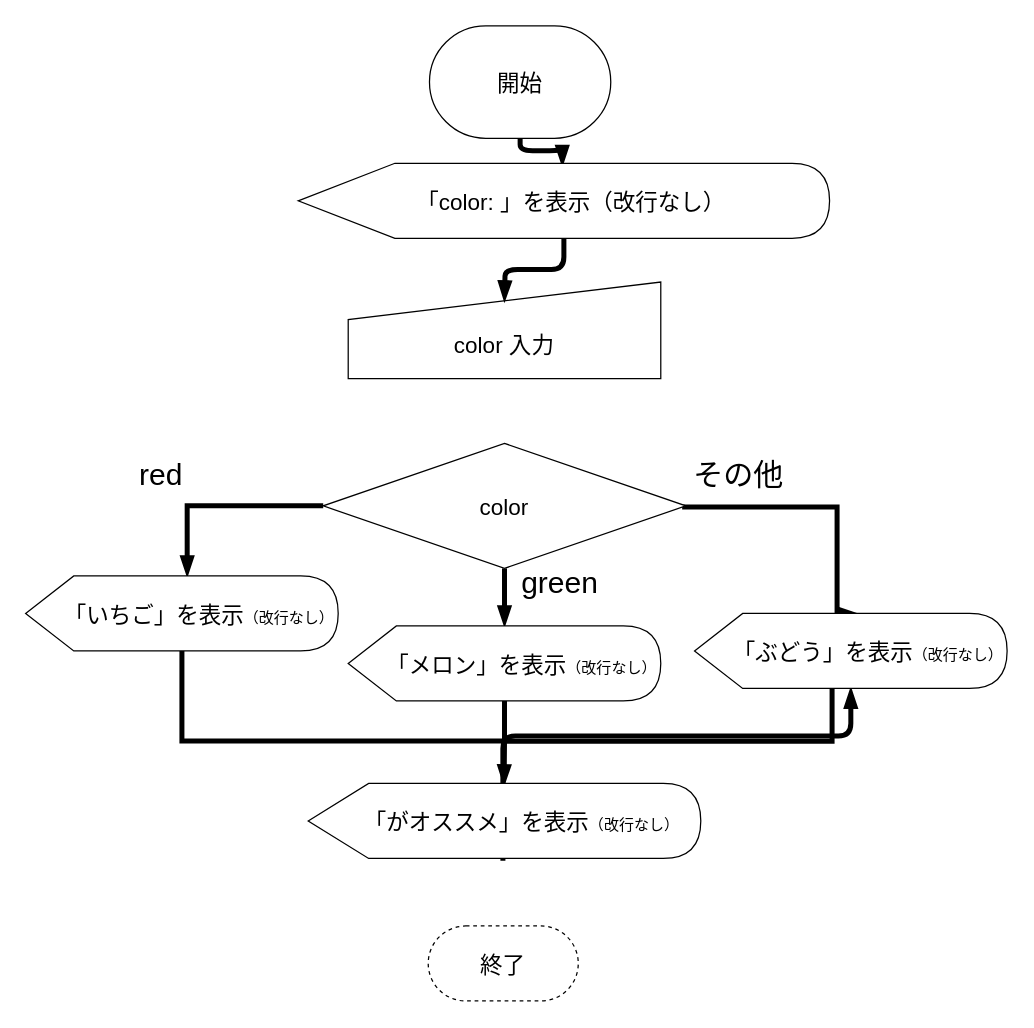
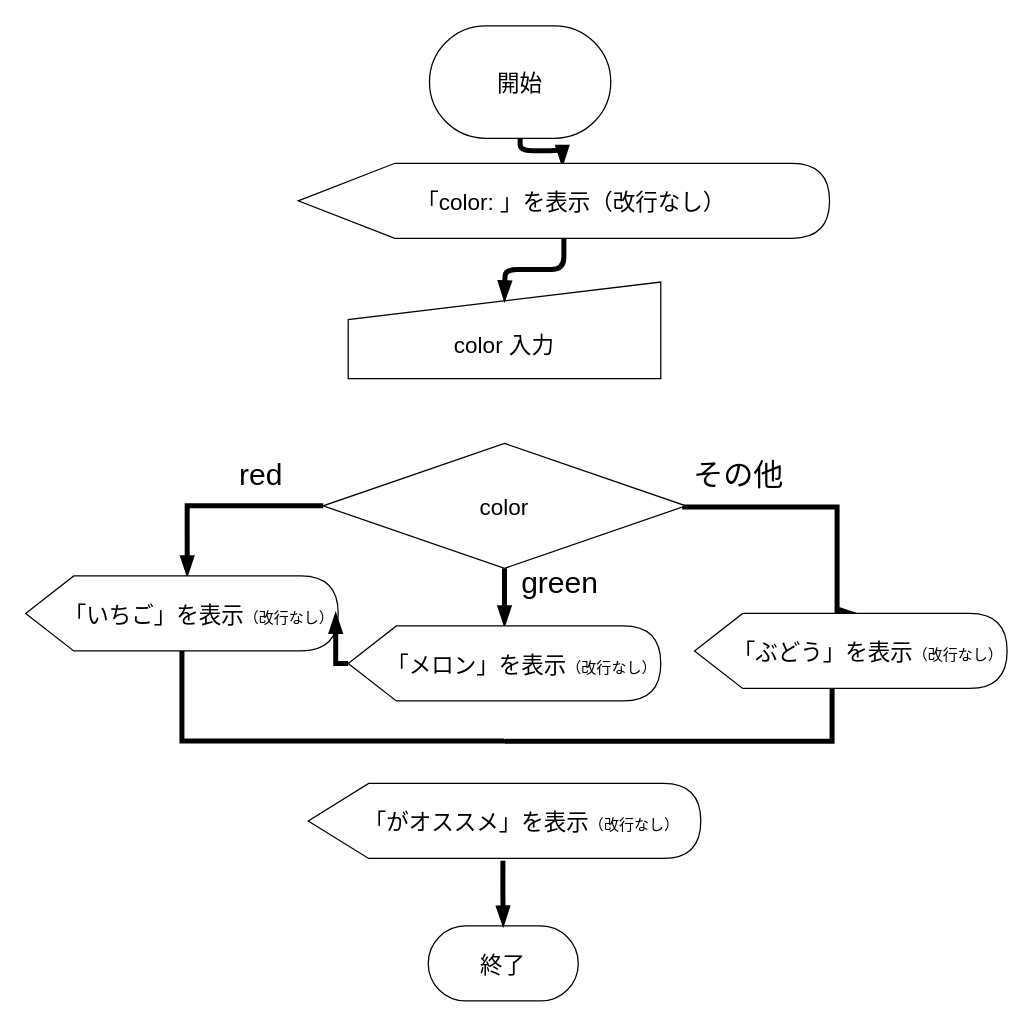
node "red": moved (161, 476) -> (261, 476)
edge "「メロン」を表示（改行なし）" -> "「がオススメ」を表示（改行なし）": now "「メロン」を表示（改行なし）" -> "「いちご」を表示（改行なし）"
edge "「がオススメ」を表示（改行なし）" -> "「ぶどう」を表示（改行なし）": now "「がオススメ」を表示（改行なし）" -> "終了"
node "終了": style dashed -> solid
